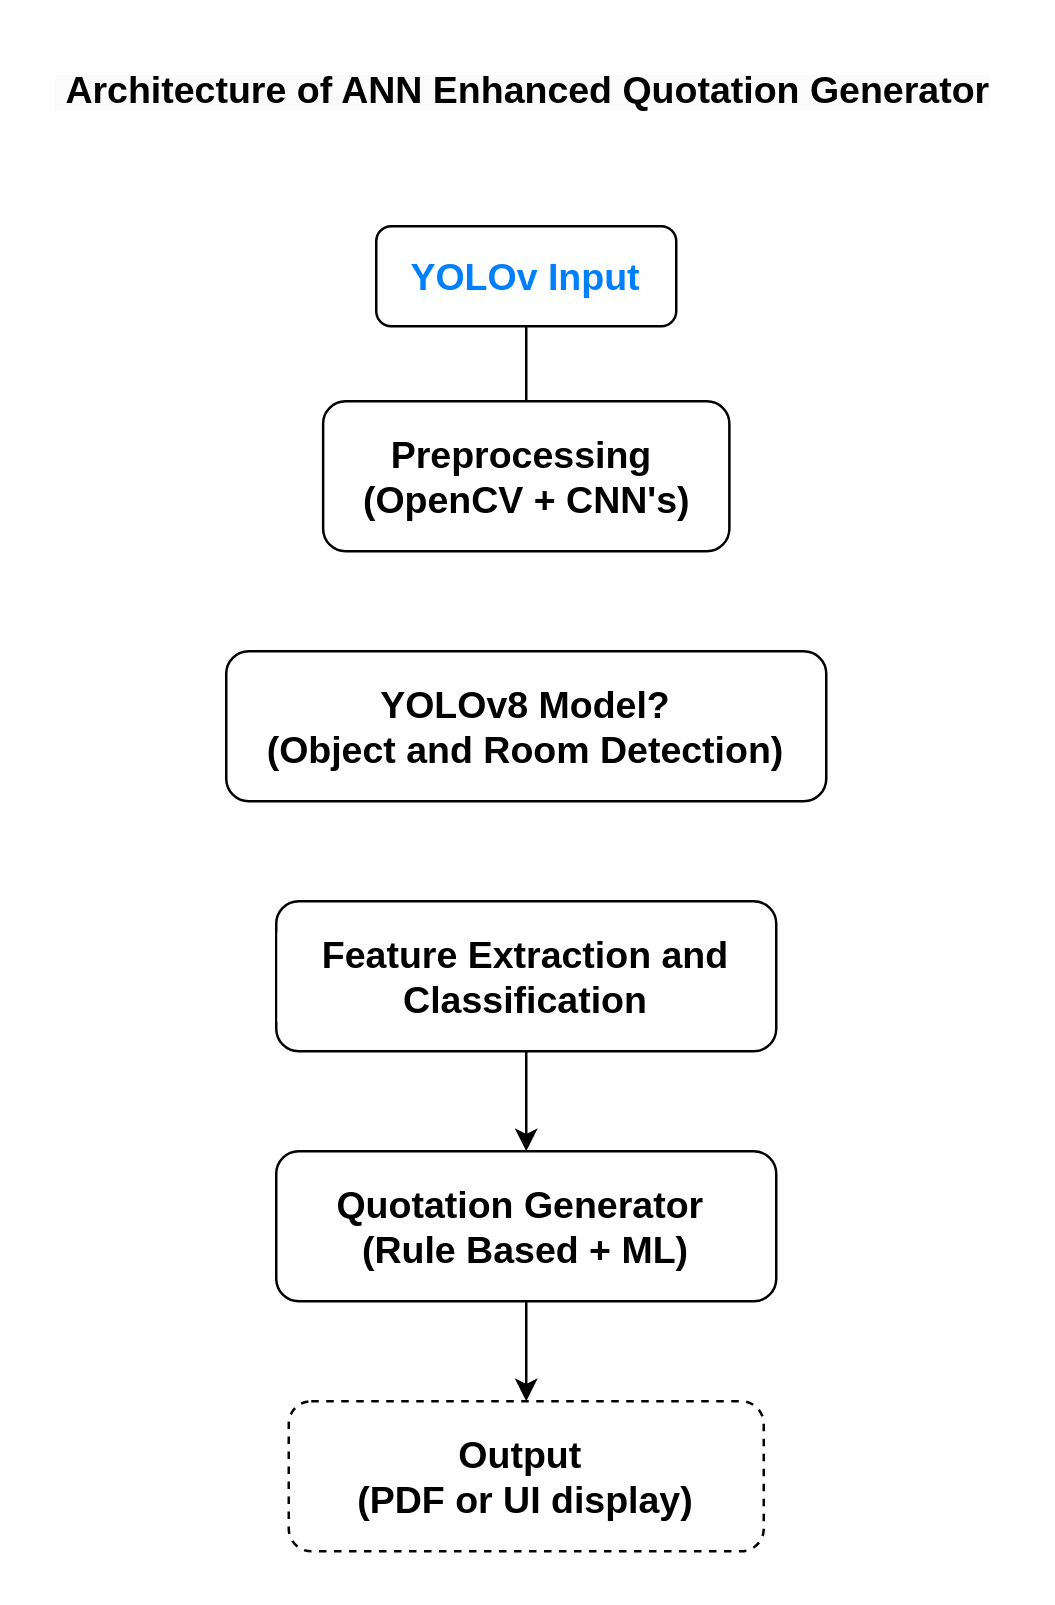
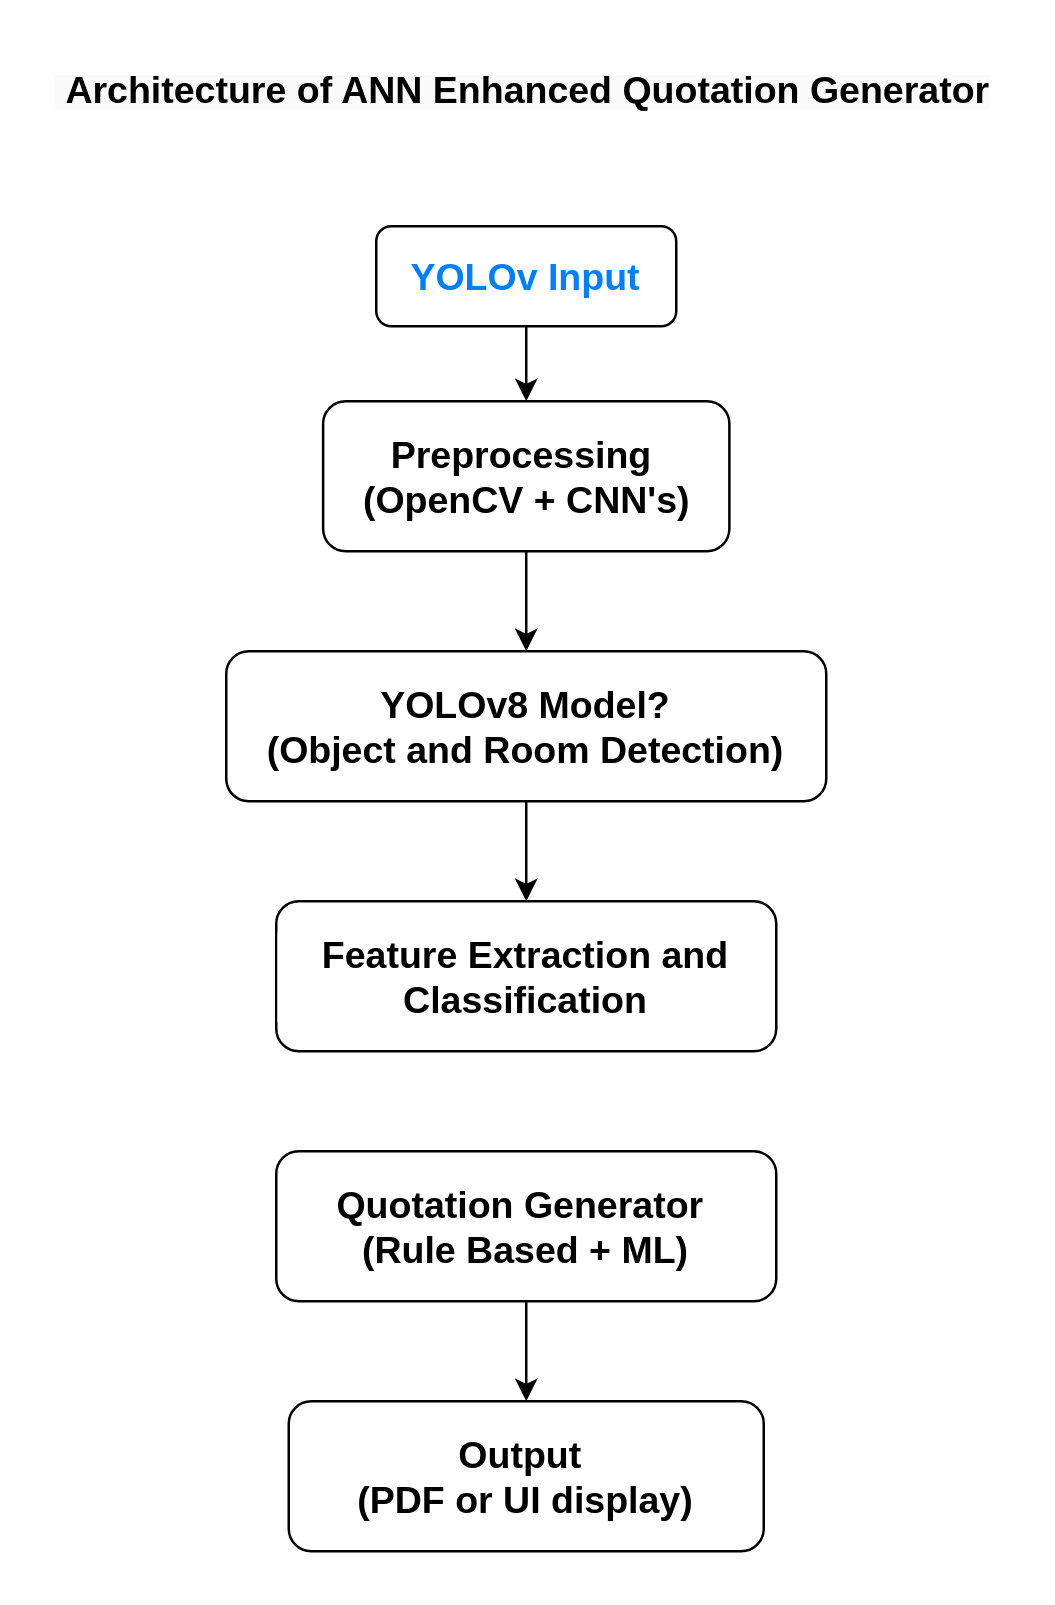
edge "YOLOv Input" -- "Preprocessing (OpenCV + CNN's)": arrowhead none -> classic
edge "Preprocessing (OpenCV + CNN's)" -> "YOLOv8 Model? (Object and Room Detection)": added
edge "YOLOv8 Model? (Object and Room Detection)" -> "Feature Extraction and Classification": added
edge "Feature Extraction and Classification" -> "Quotation Generator (Rule Based + ML)": removed
node "Output (PDF or UI display)": style dashed -> solid
